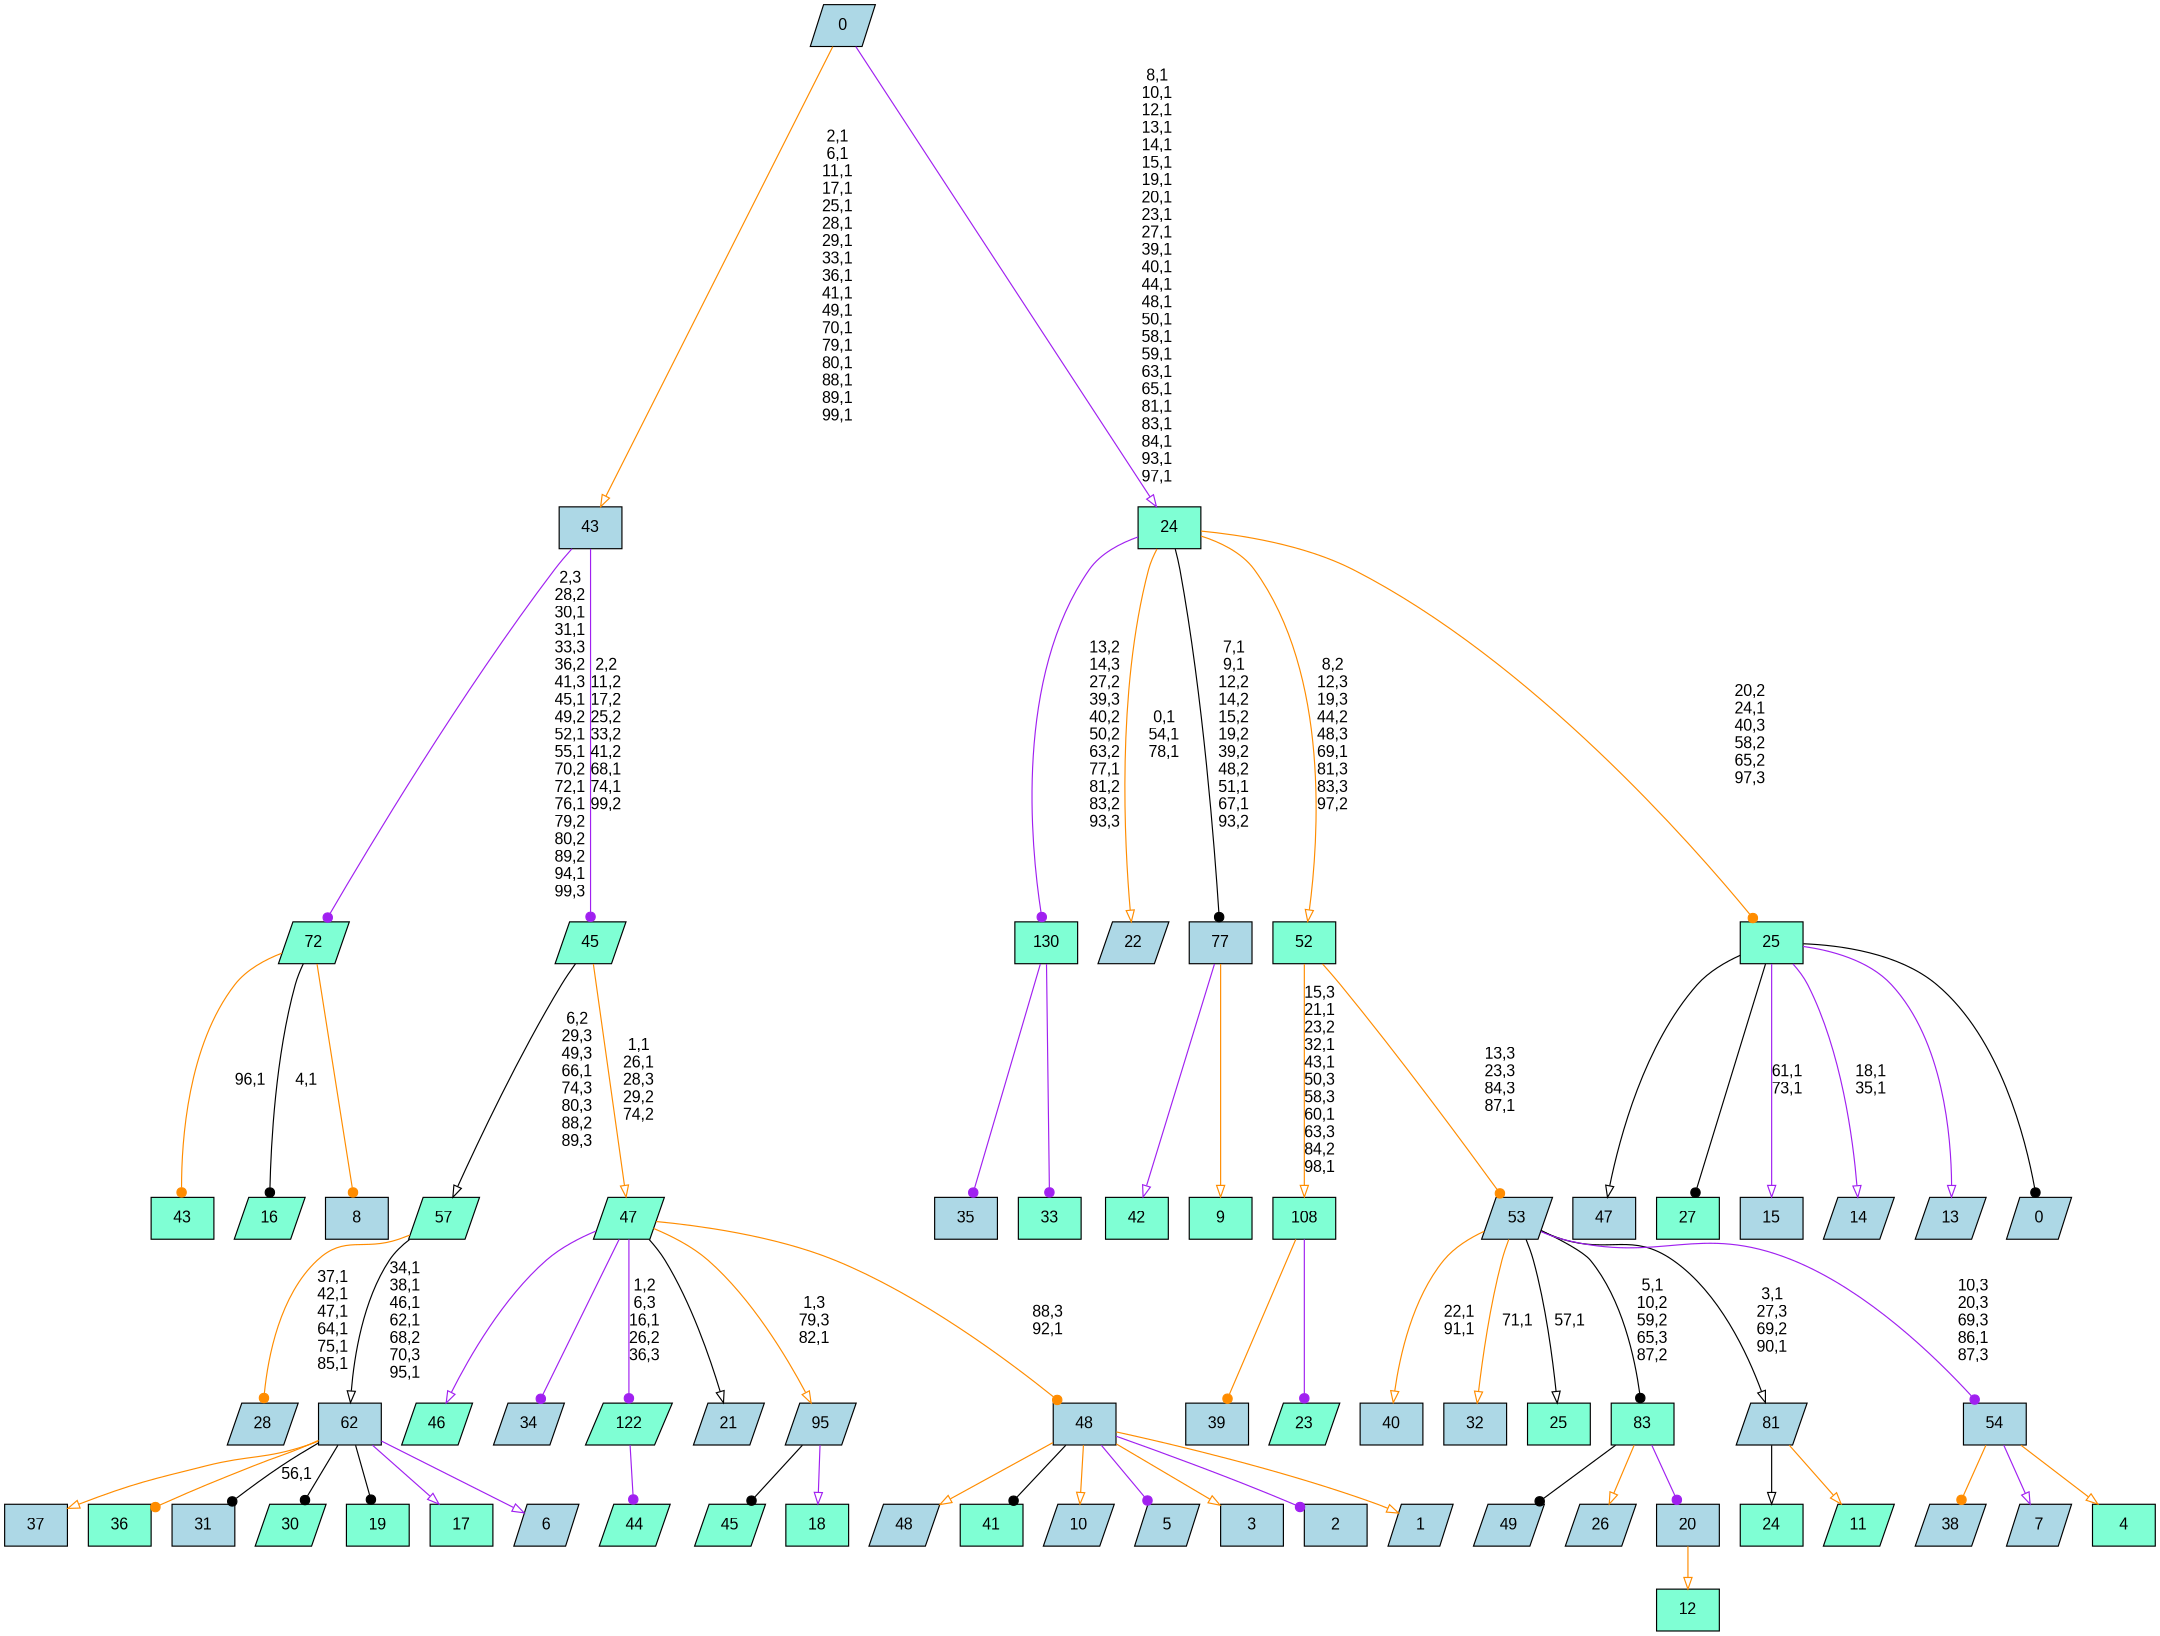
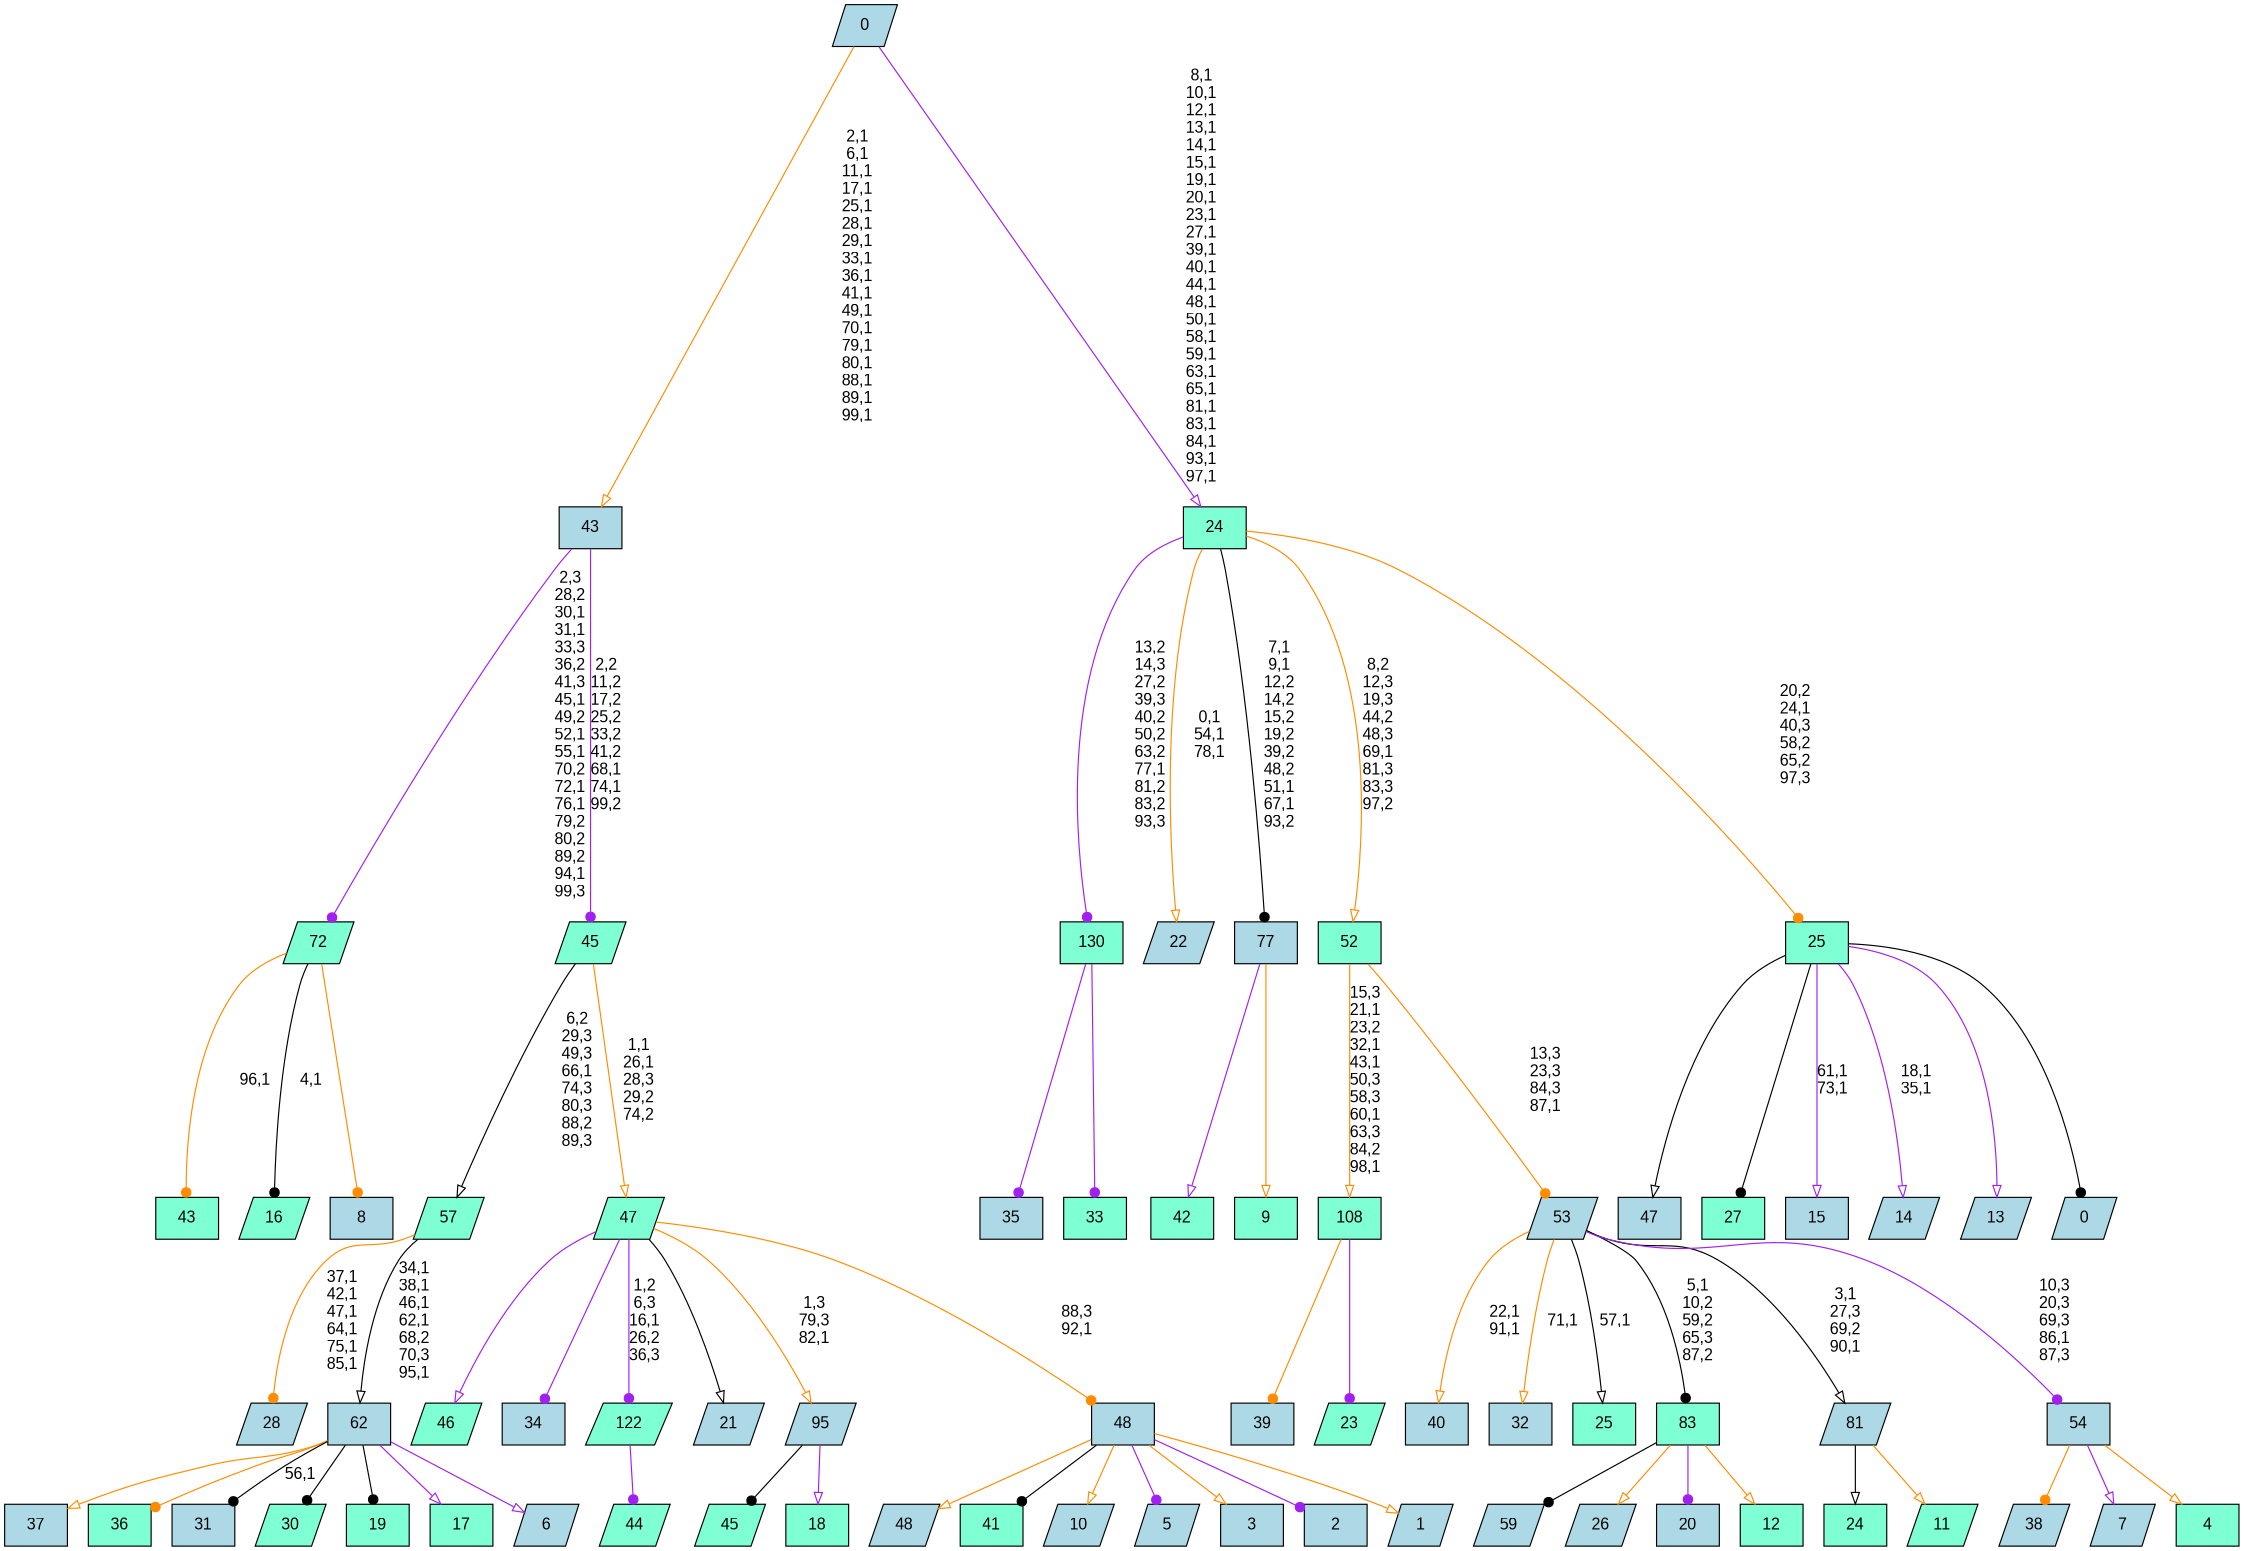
node "34": shape parallelogram -> box
node "49": label "49" -> "59"
edge "20" -> "12": now "83" -> "12"
